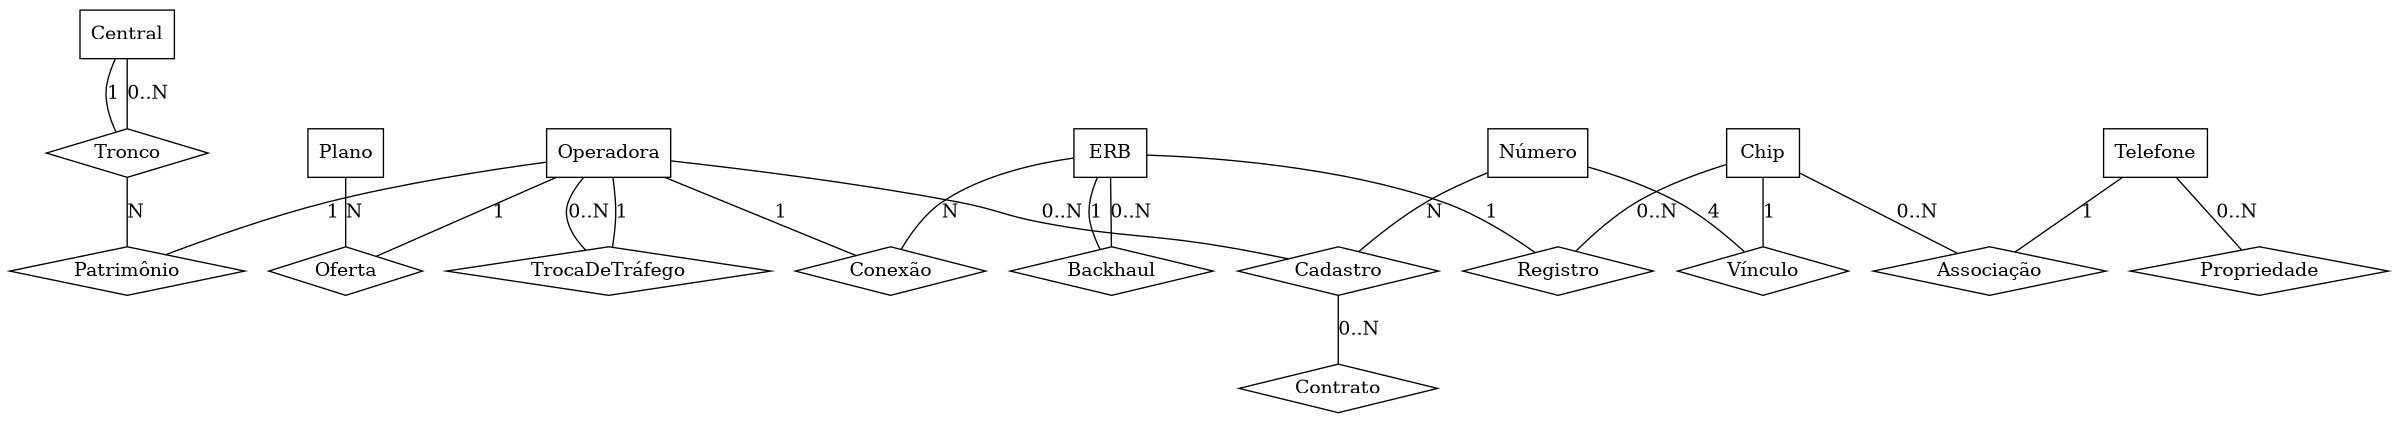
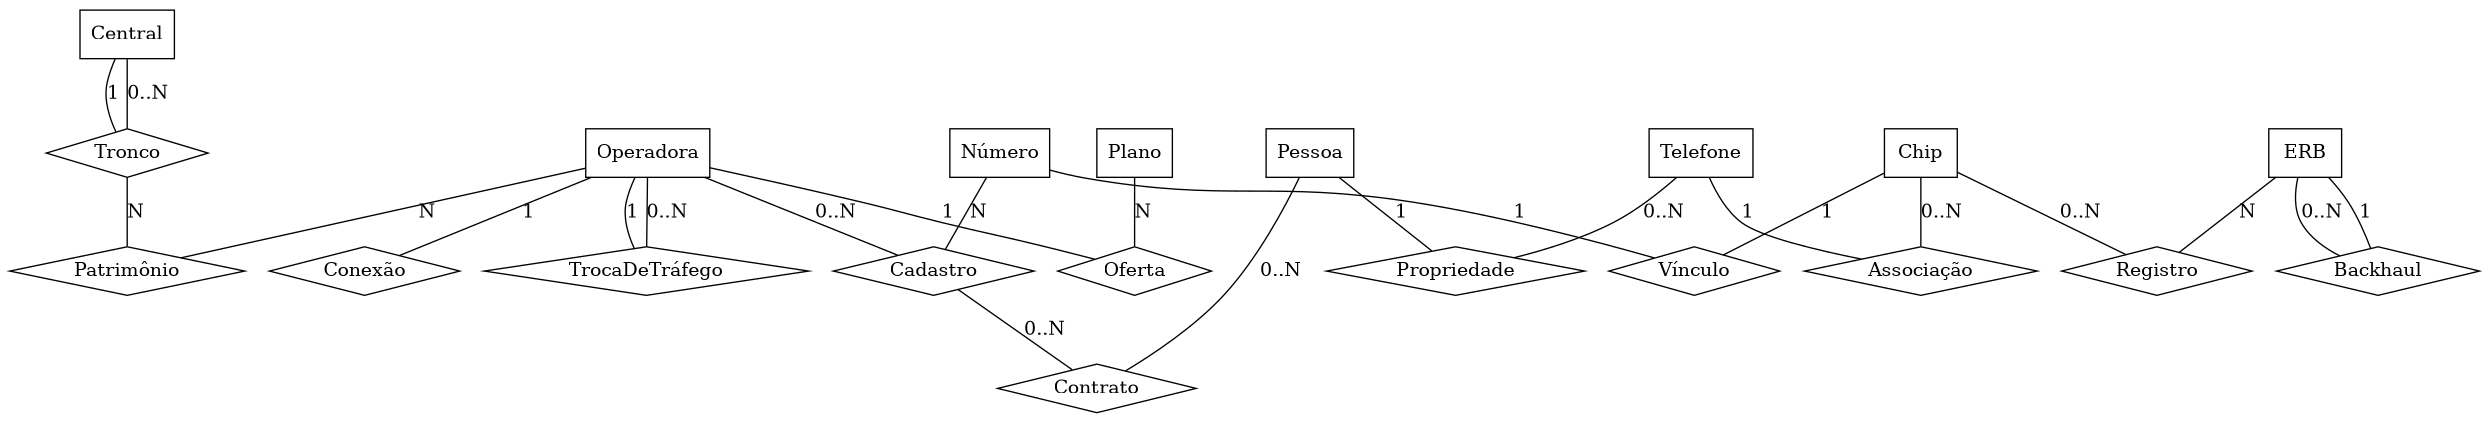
node "Pessoa": added
edge "ERB" -- "Conexão": removed, label "N"
edge "Operadora" -- "Patrimônio": label "1" -> "N"
edge "ERB" -- "Registro": label "1" -> "N"
edge "Número" -- "Vínculo": label "4" -> "1"
